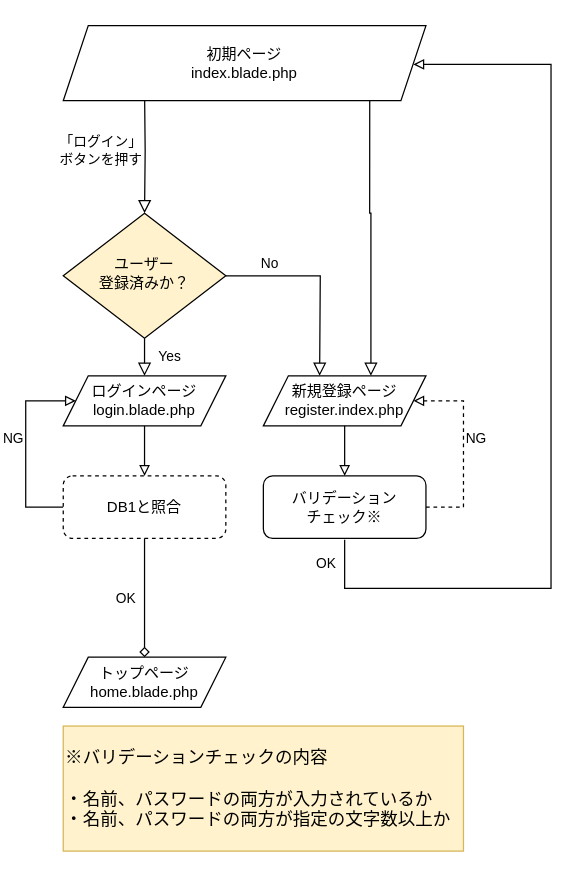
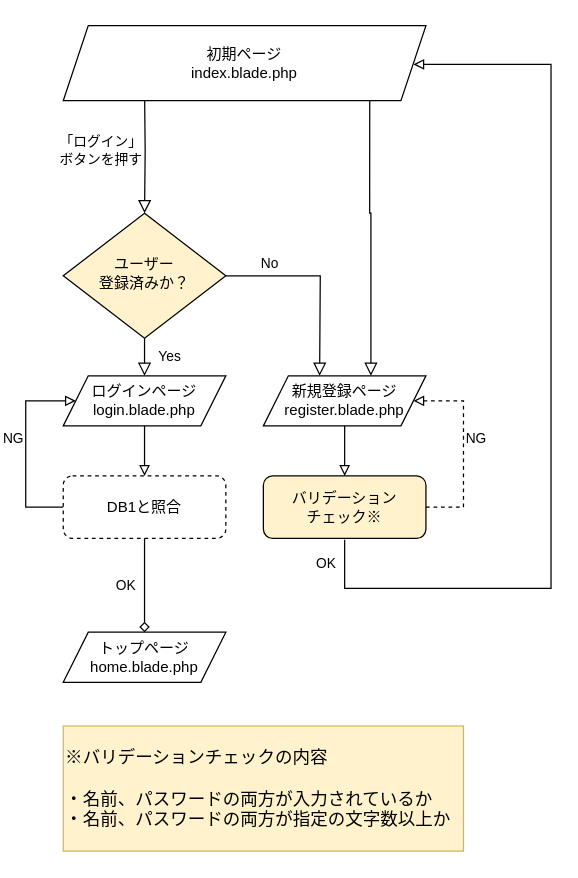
node "新規登録ページ register.index.php": label "新規登録ページ register.index.php" -> "新規登録ページ register.blade.php"
node "バリデーション チェック※": fillcolor #ffffff -> #fff2cc
node "トップページ home.blade.php": moved (144, 682) -> (144, 657)
